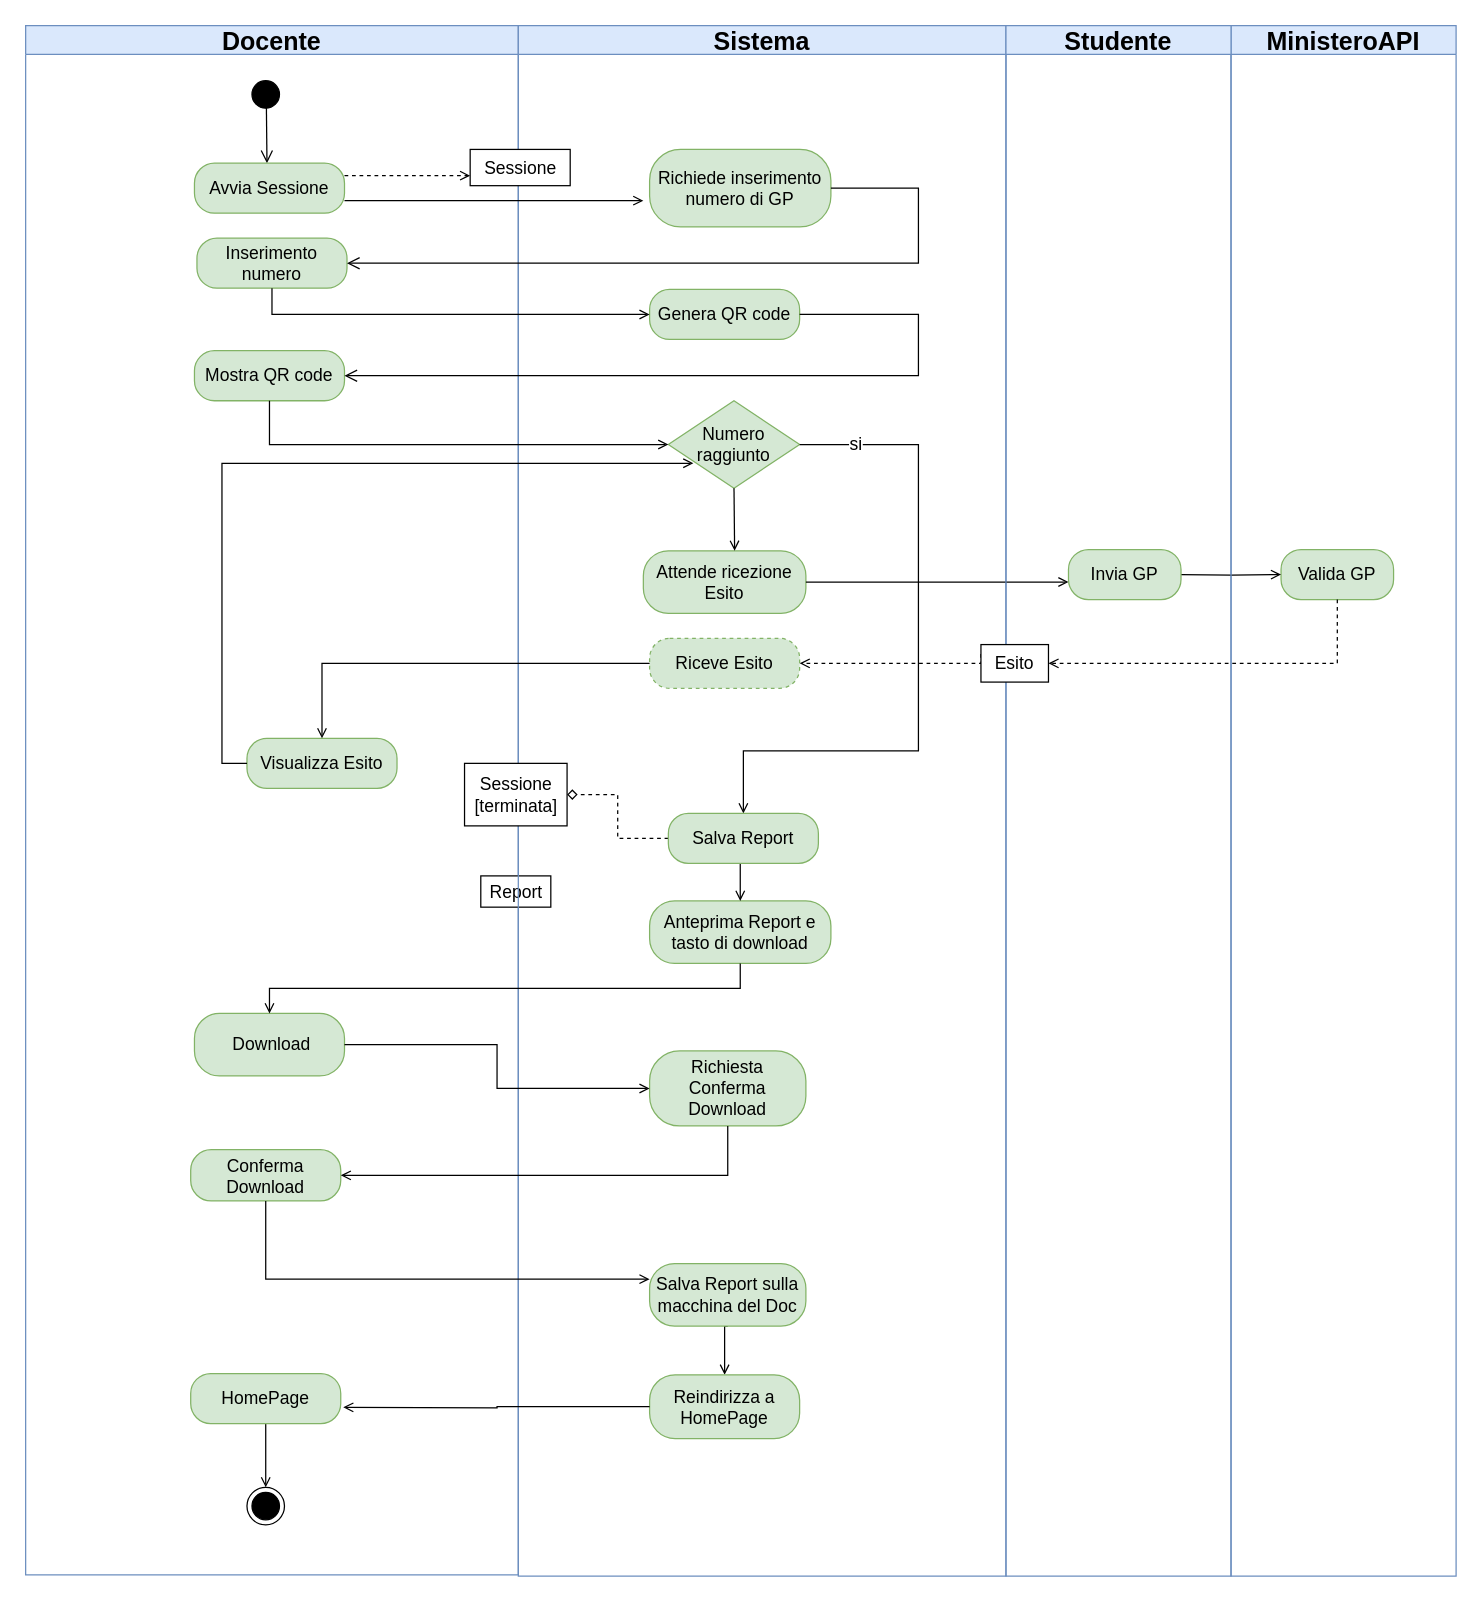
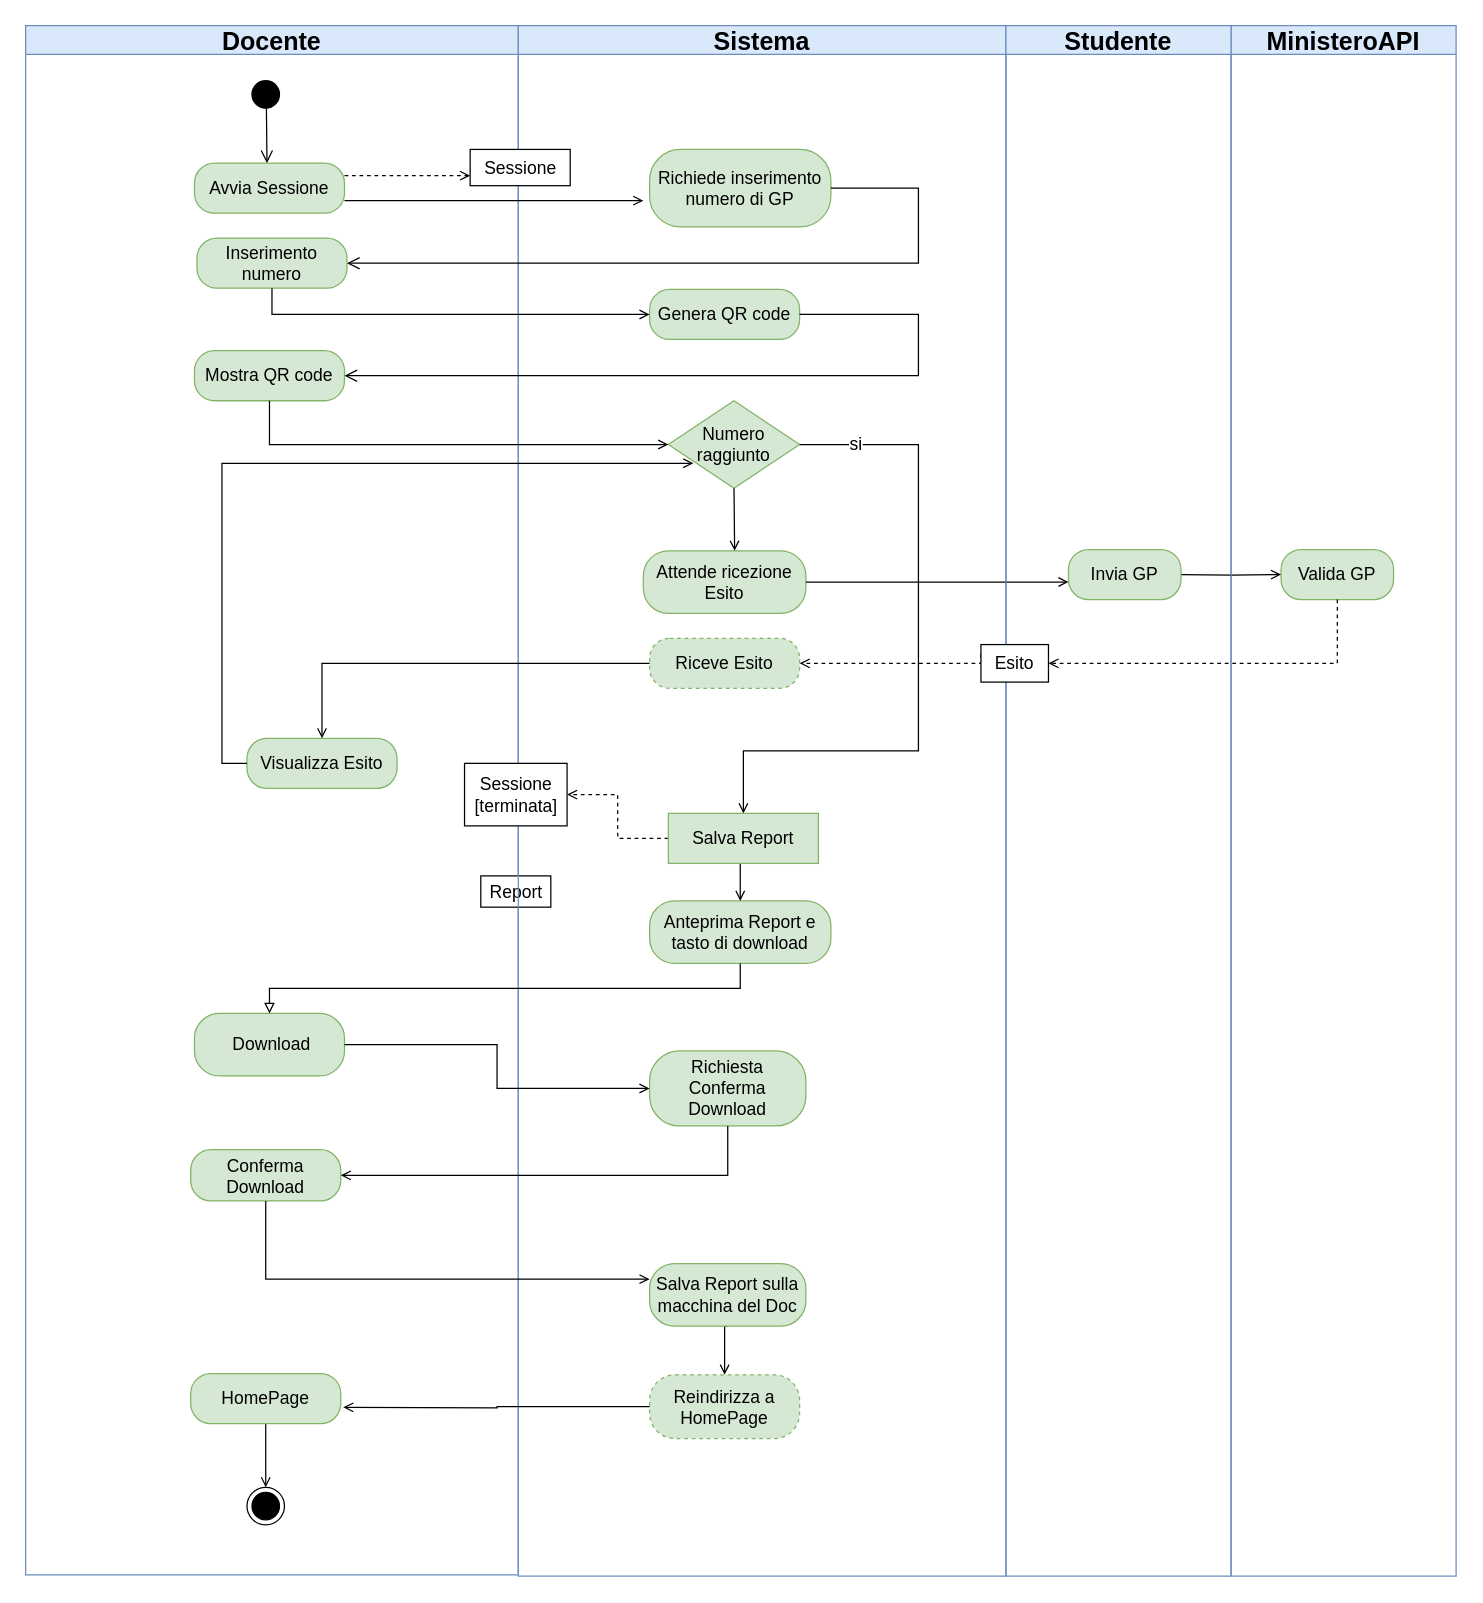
edge "Salva Report" -> "Sessione [terminata]": arrowhead diamond -> open
node "Salva Report": shape rounded rectangle -> rectangle
edge "Anteprima Report e tasto di download" -> "Download": arrowhead open -> block
node "Reindirizza a HomePage": style solid -> dashed
